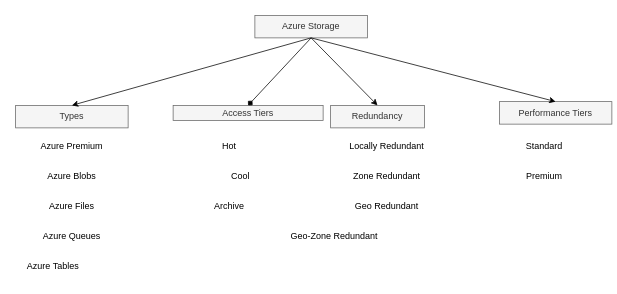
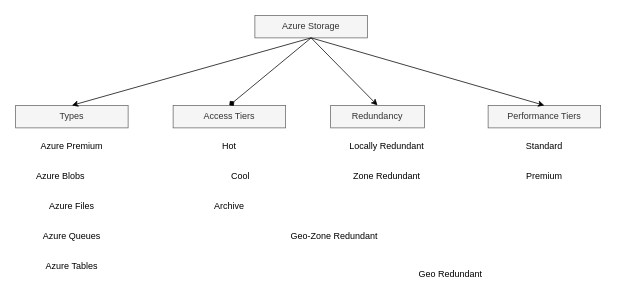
node "Access Tiers": size 150x15 -> 113x23
node "Performance Tiers": moved (555, 113) -> (544, 117)
node "Azure Blobs": moved (72, 177) -> (60, 177)
node "Geo Redundant": moved (387, 207) -> (450, 274)
node "Azure Tables": moved (53, 267) -> (72, 267)
